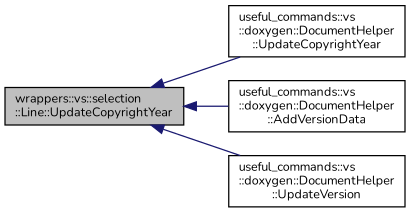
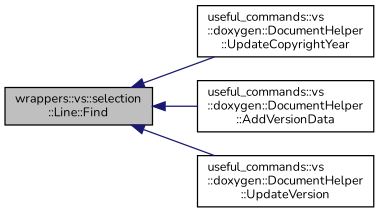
node "wrappers::vs::selection ::Line::UpdateCopyrightYear": label "wrappers::vs::selection ::Line::UpdateCopyrightYear" -> "wrappers::vs::selection ::Line::Find"
